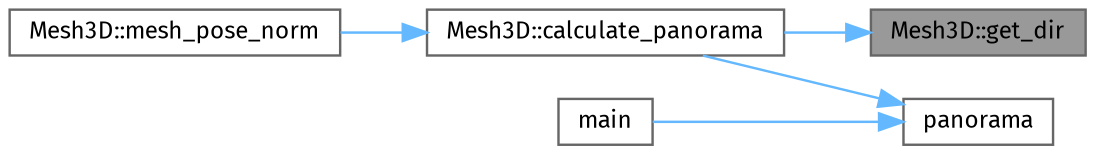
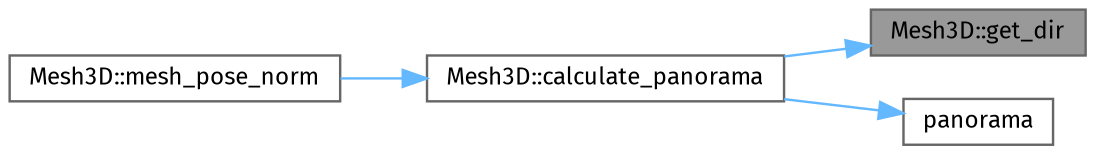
node "main": removed
